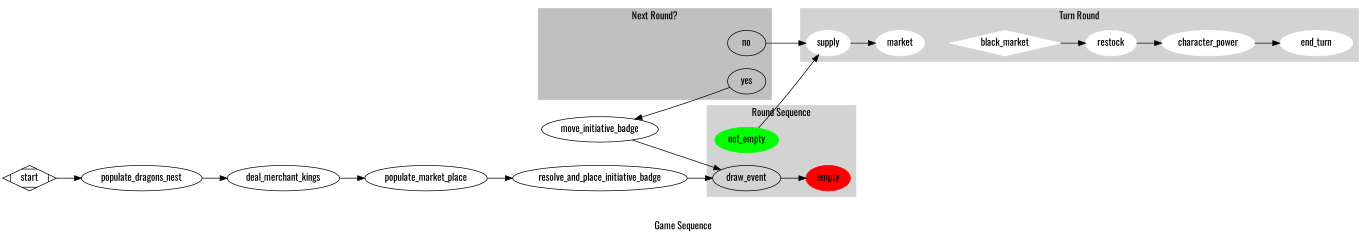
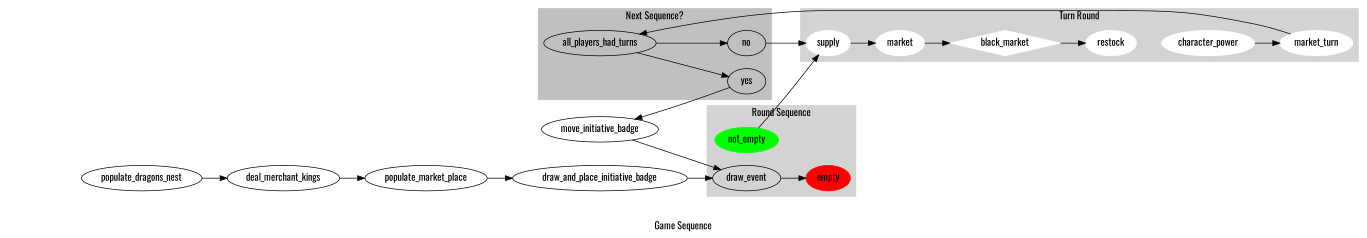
cluster "Next Round?": label "Next Round?" -> "Next Sequence?"
node "all_players_had_turns": added
edge "market" -> "black_market": added
edge "restock" -> "character_power": removed
node "end_turn": label "end_turn" -> "market_turn"
node "start": removed
node "resolve_and_place_initiative_badge": label "resolve_and_place_initiative_badge" -> "draw_and_place_initiative_badge"
